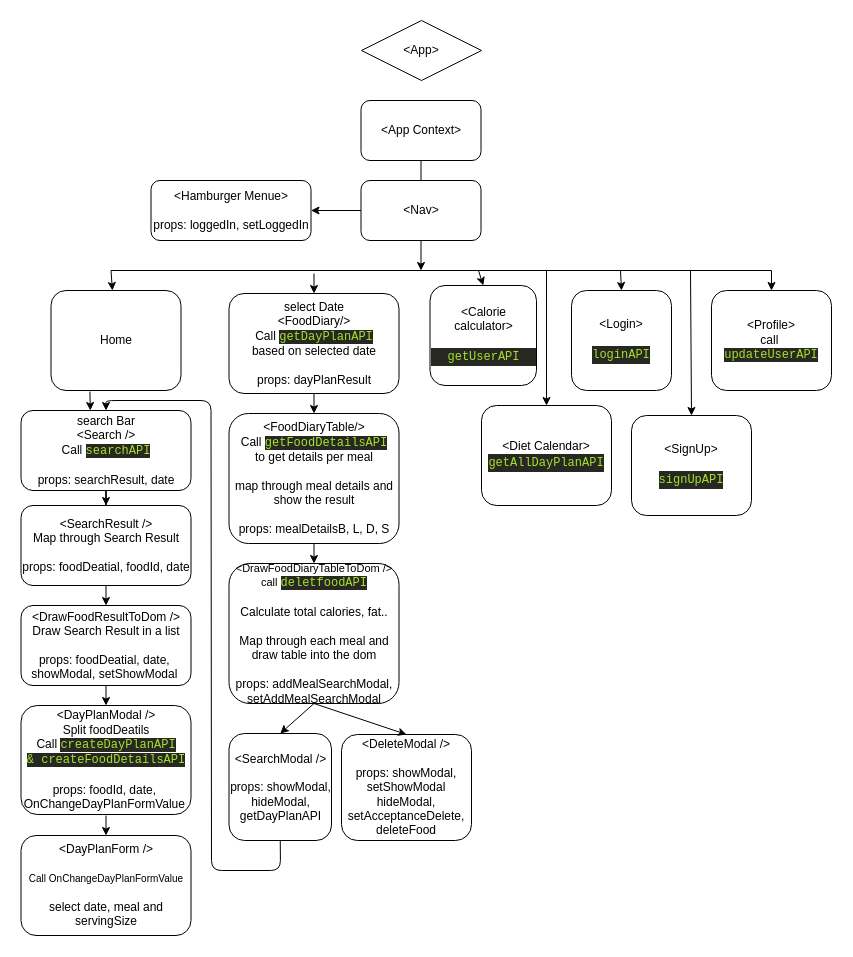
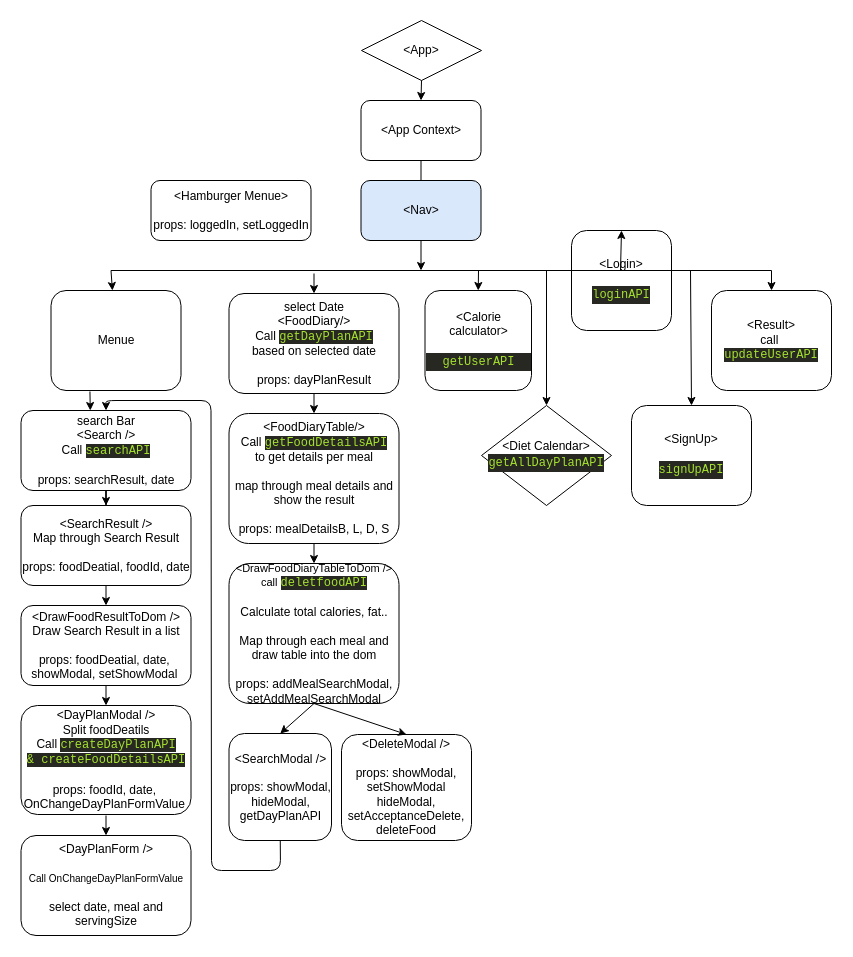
edge "<App>" -> "<App Context>": added
edge "<Nav>" -> "<Hamburger Menue> props: loggedIn, setLoggedIn": removed
node "<Nav>": fillcolor #ffffff -> #dae8fc
node "<Calorie calculator> getUserAPI": moved (483, 336) -> (478, 341)
node "Home": label "Home" -> "Menue"
node "<Login> loginAPI": moved (622, 341) -> (622, 281)
node "<Profile> call updateUserAPI": label "<Profile> call updateUserAPI" -> "<Result> call updateUserAPI"
node "<Diet Calendar> getAllDayPlanAPI": shape rounded rectangle -> diamond
node "<SignUp> signUpAPI": moved (692, 466) -> (692, 456)
